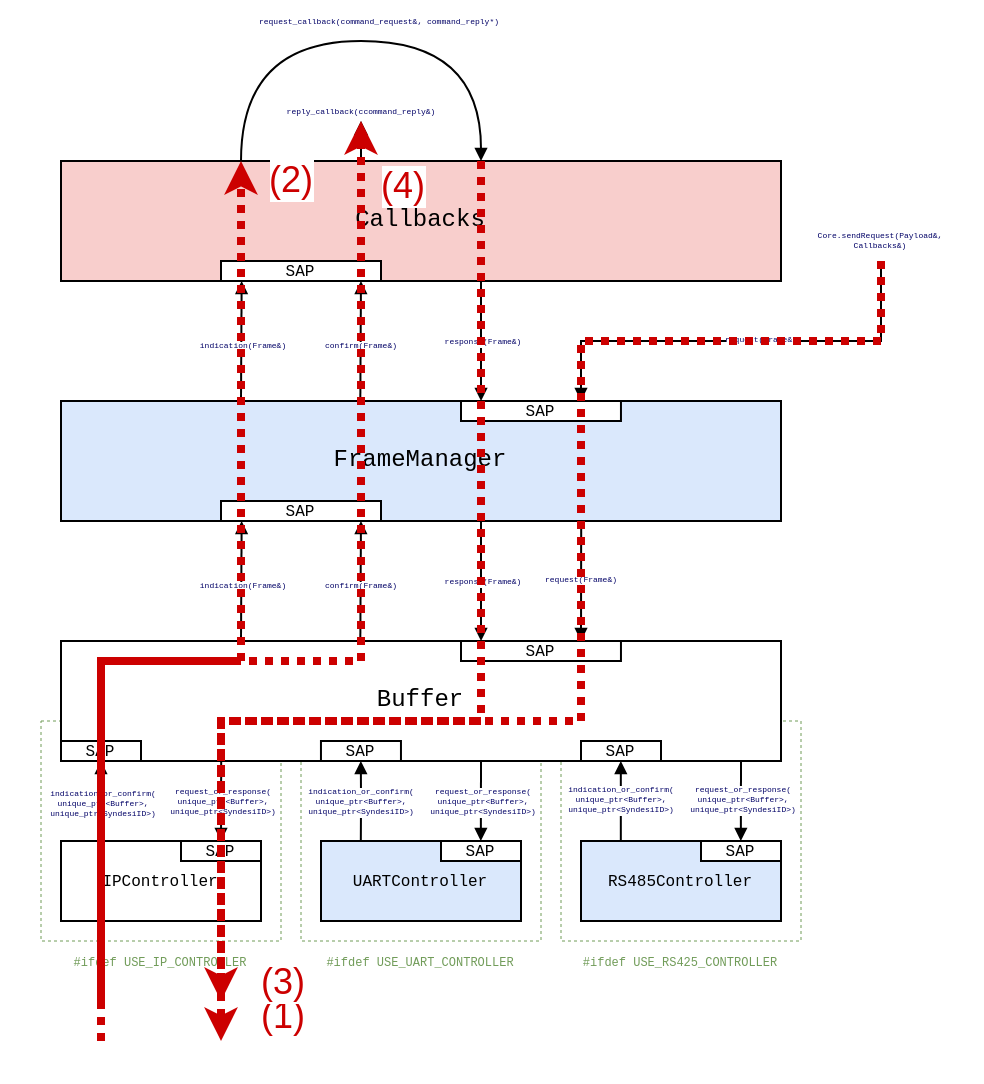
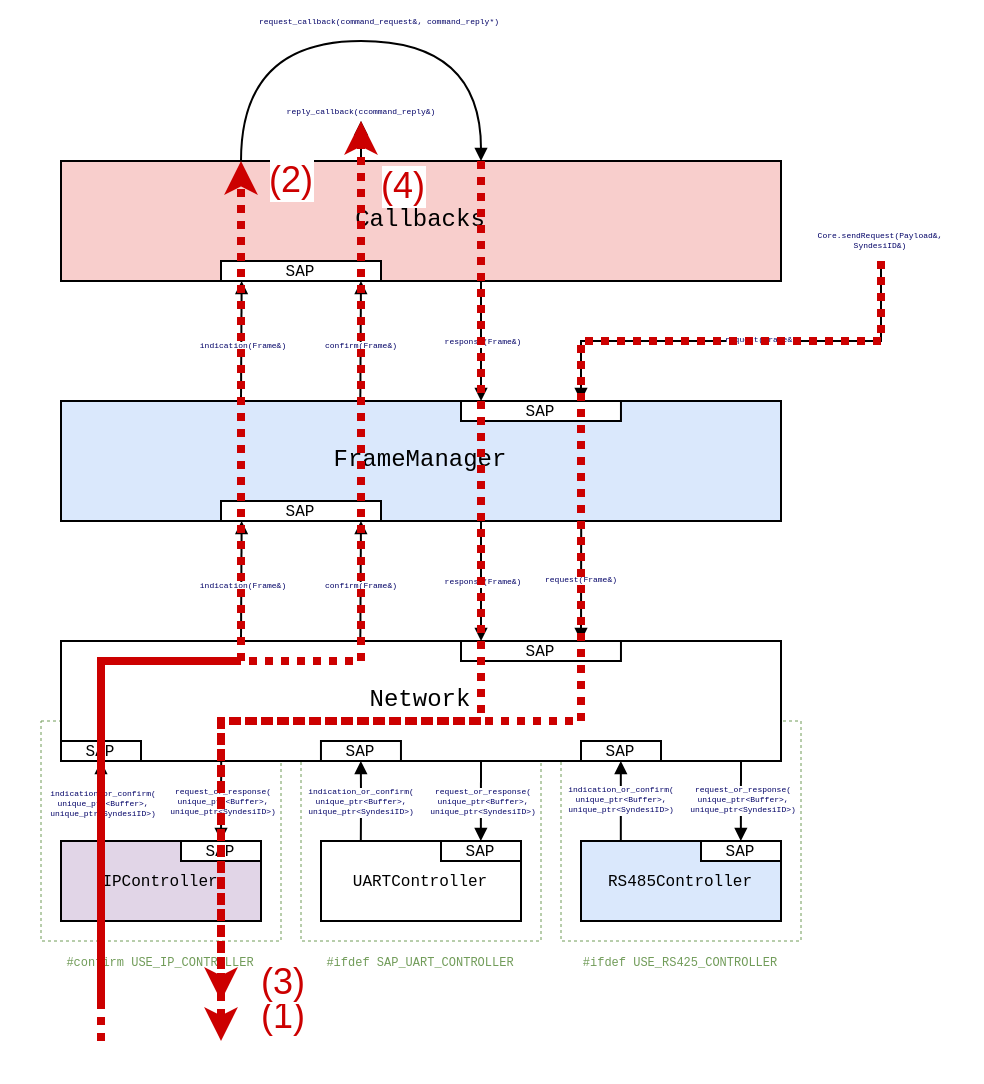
node "Core.sendRequest(Payload&, Callbacks&)": label "Core.sendRequest(Payload&, Callbacks&)" -> "Core.sendRequest(Payload&, SyndesiID&)"
node "Buffer": label "Buffer" -> "Network"
node "IPController": fillcolor #ffffff -> #e1d5e7
node "UARTController": fillcolor #dae8fc -> #ffffff
node "#ifdef USE_IP_CONTROLLER": label "#ifdef USE_IP_CONTROLLER" -> "#confirm USE_IP_CONTROLLER"
node "#ifdef USE_UART_CONTROLLER": label "#ifdef USE_UART_CONTROLLER" -> "#ifdef SAP_UART_CONTROLLER"
